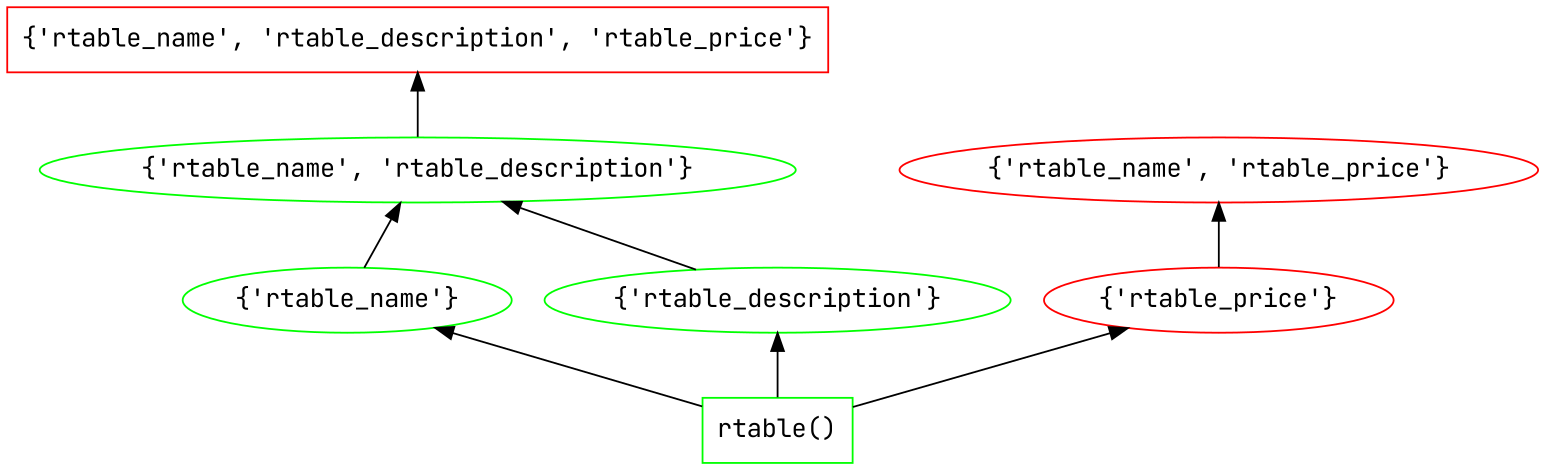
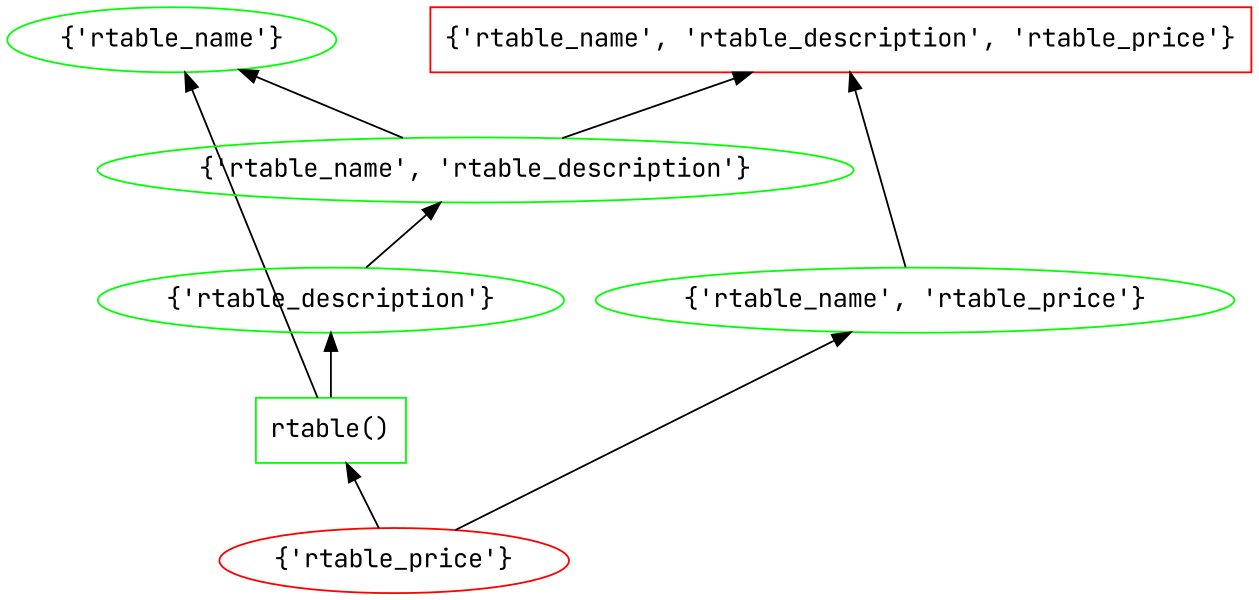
node "{'rtable_name', 'rtable_price'}": color red -> green
edge "{'rtable_name', 'rtable_price'}" -> "{'rtable_name', 'rtable_description', 'rtable_price'}": added
edge "{'rtable_name'}" -> "{'rtable_name', 'rtable_description'}": reversed
edge "rtable()" -> "{'rtable_price'}": reversed
